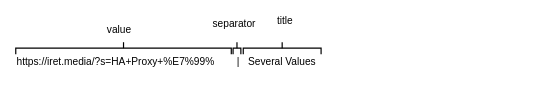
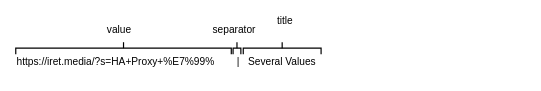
node "separator": moved (234, 24) -> (234, 30)
